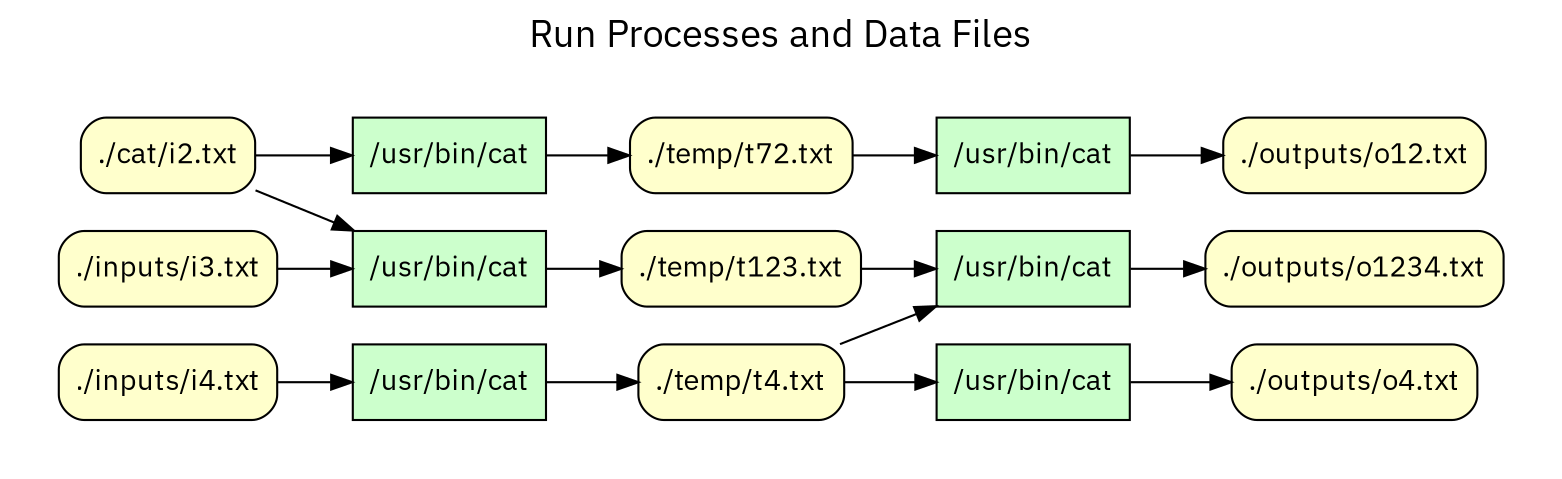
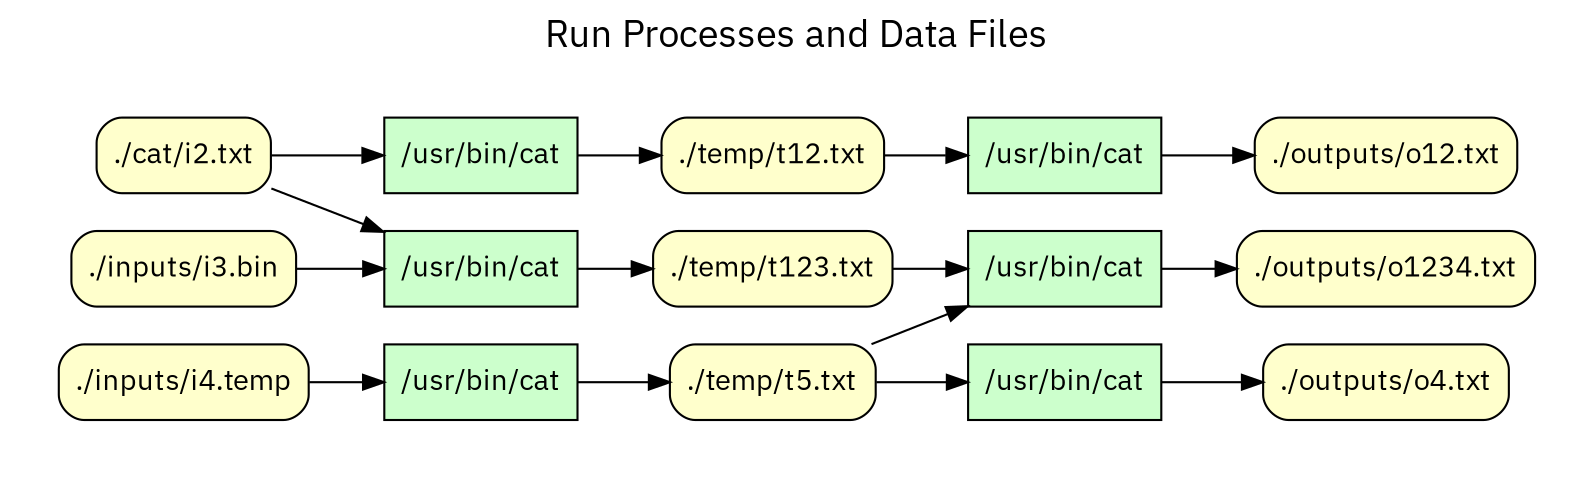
node "./temp/t72.txt": label "./temp/t72.txt" -> "./temp/t12.txt"
node "./inputs/i3.txt": label "./inputs/i3.txt" -> "./inputs/i3.bin"
node "./inputs/i4.txt": label "./inputs/i4.txt" -> "./inputs/i4.temp"
node "./temp/t4.txt": label "./temp/t4.txt" -> "./temp/t5.txt"
